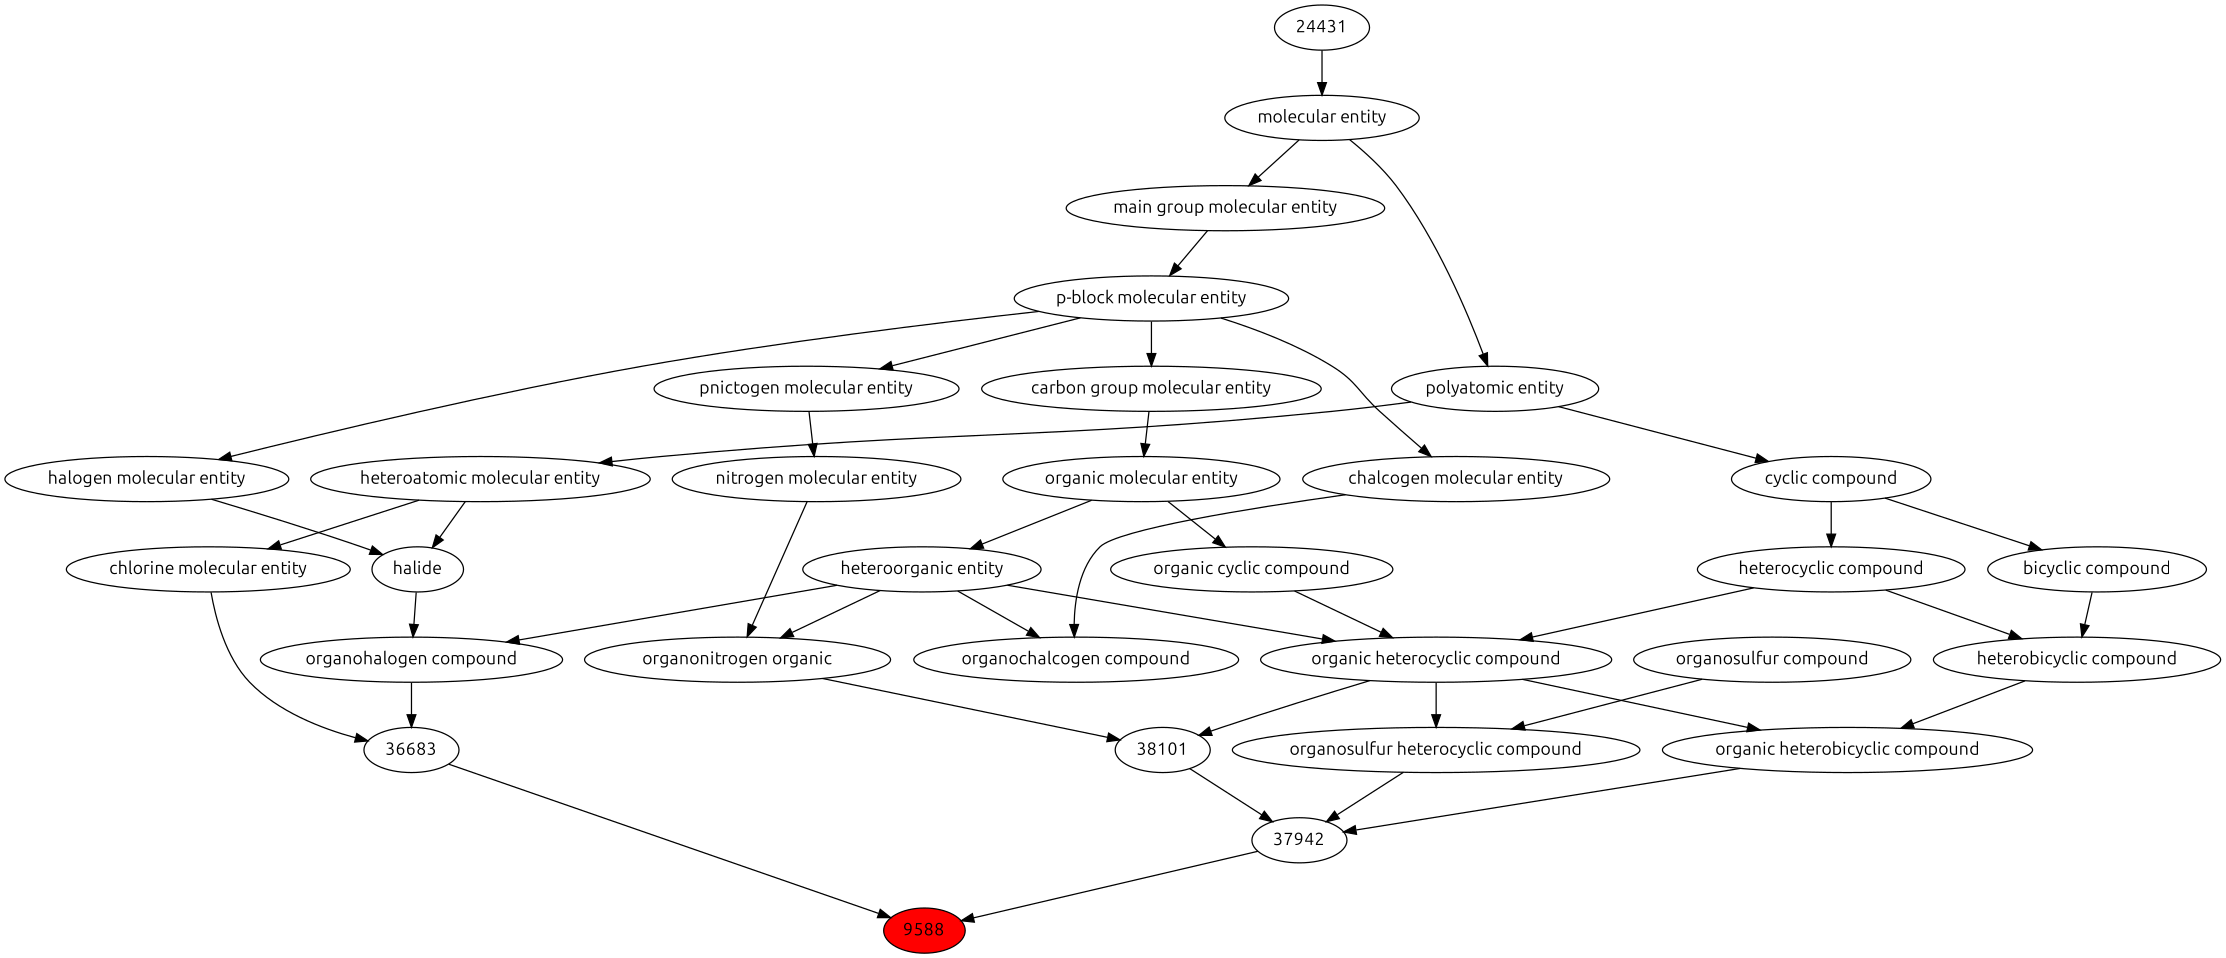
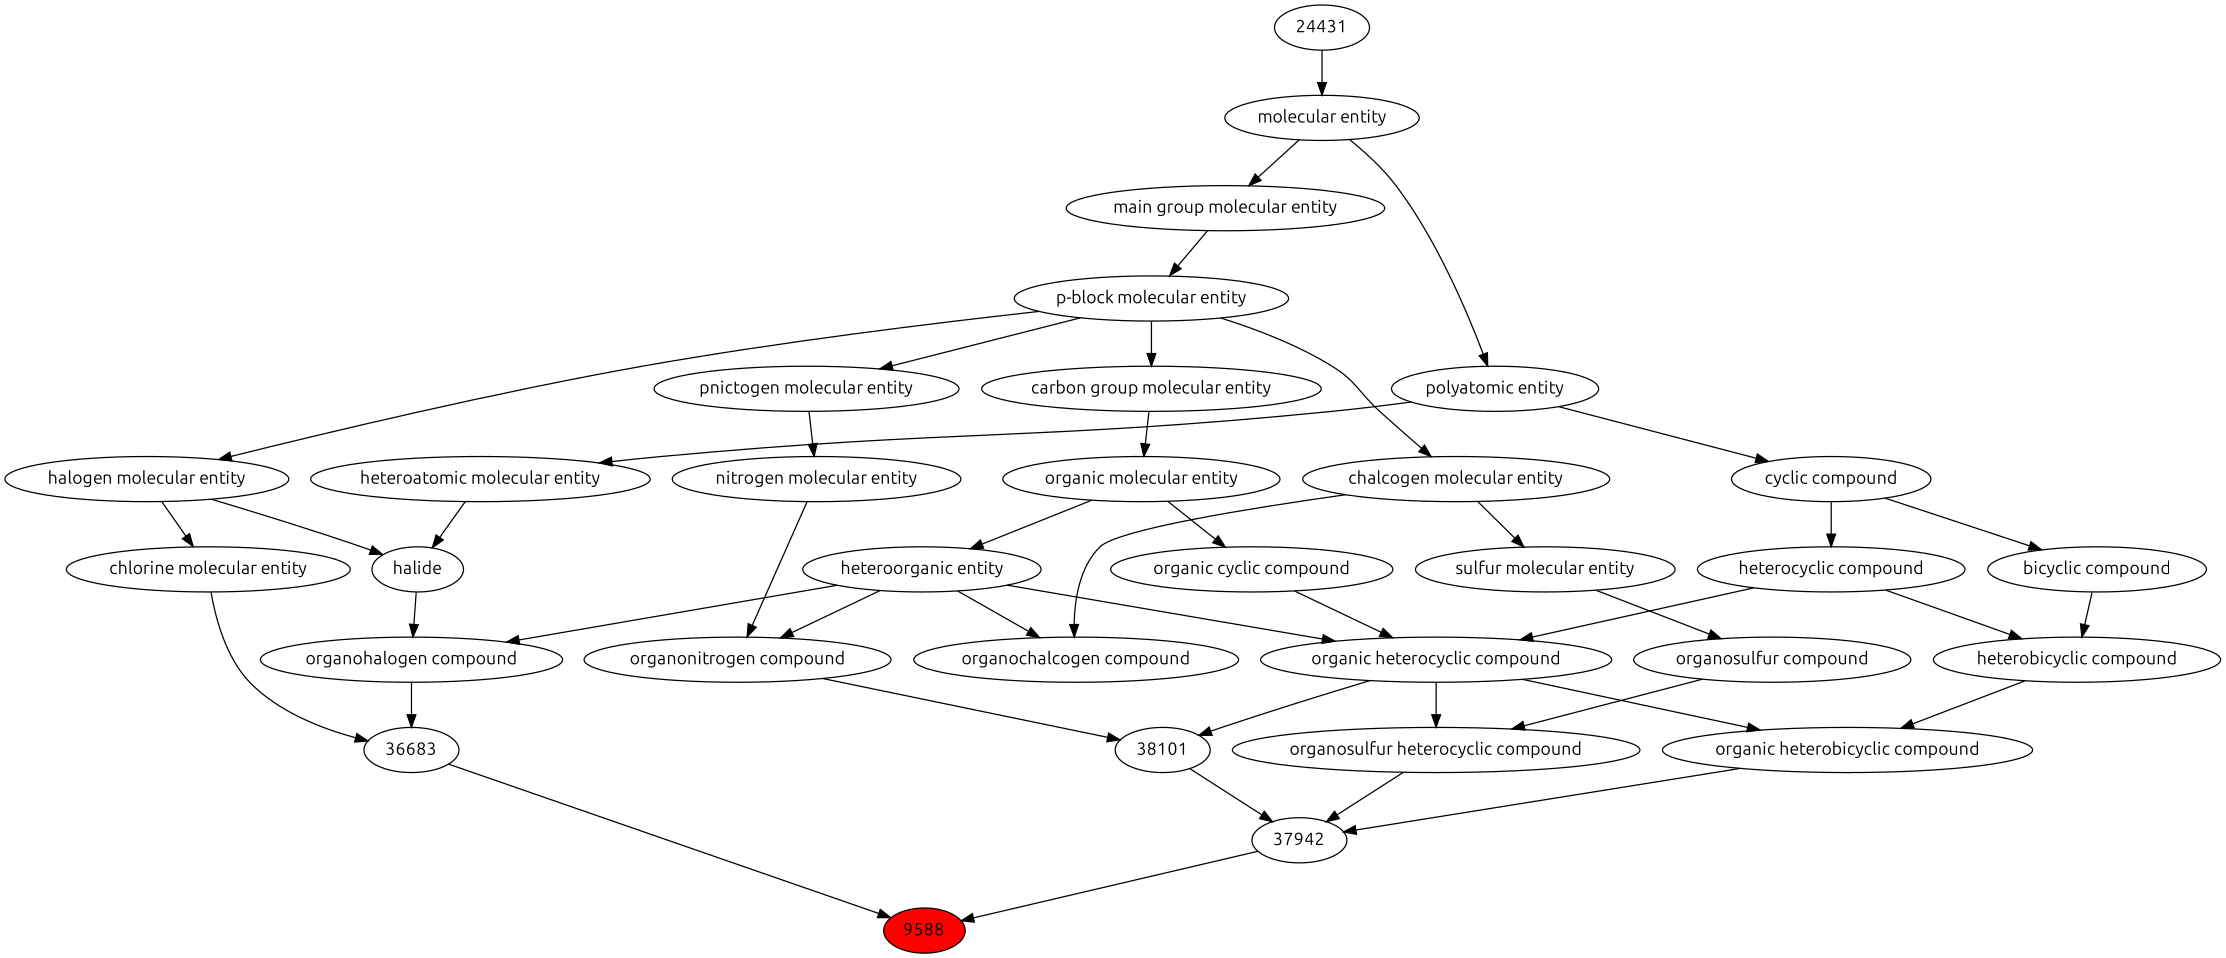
edge "heteroatomic molecular entity" -> "chlorine molecular entity": now "halogen molecular entity" -> "chlorine molecular entity"
node "sulfur molecular entity": added
node "organonitrogen organic": label "organonitrogen organic" -> "organonitrogen compound"
